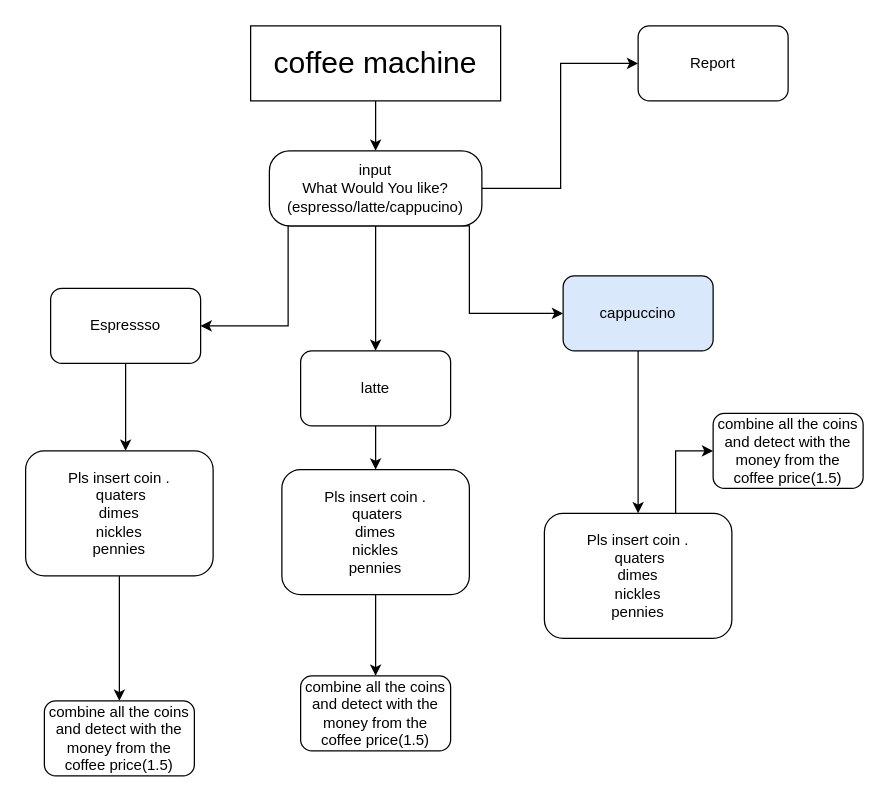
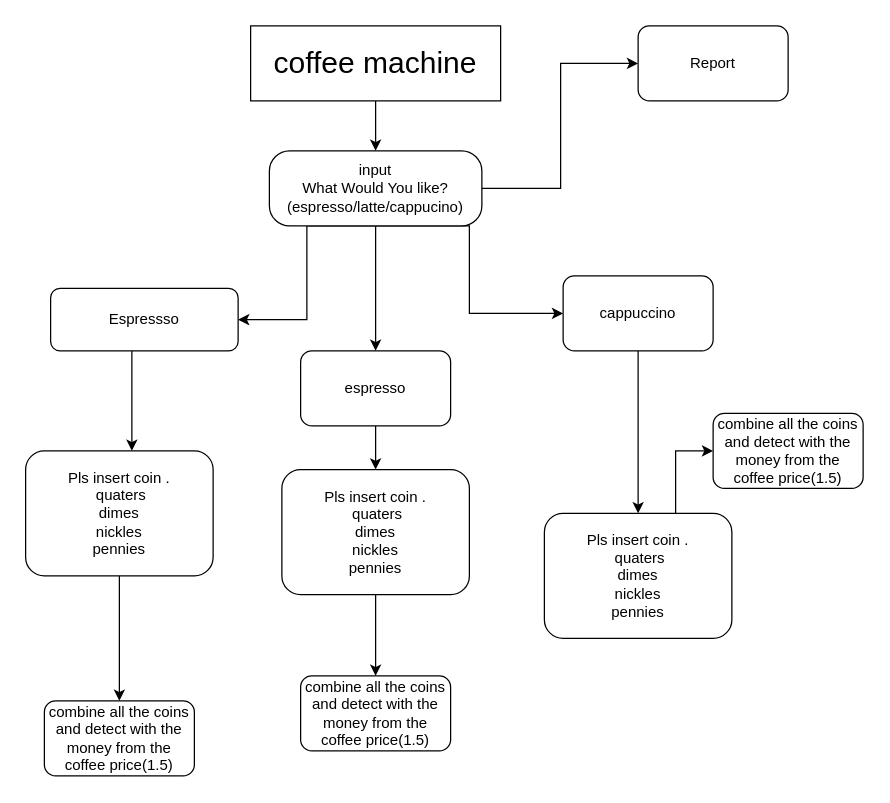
node "cappuccino": fillcolor #dae8fc -> #ffffff
node "Espressso": size 150x75 -> 188x63
node "latte": label "latte" -> "espresso"
